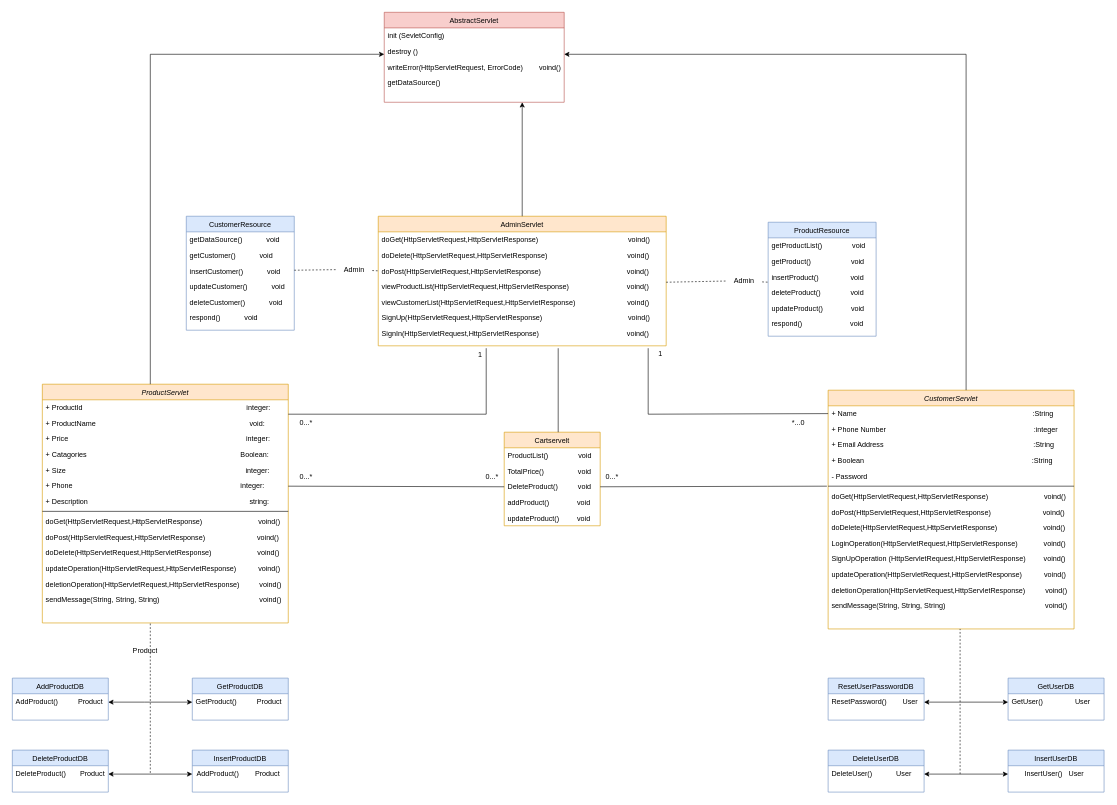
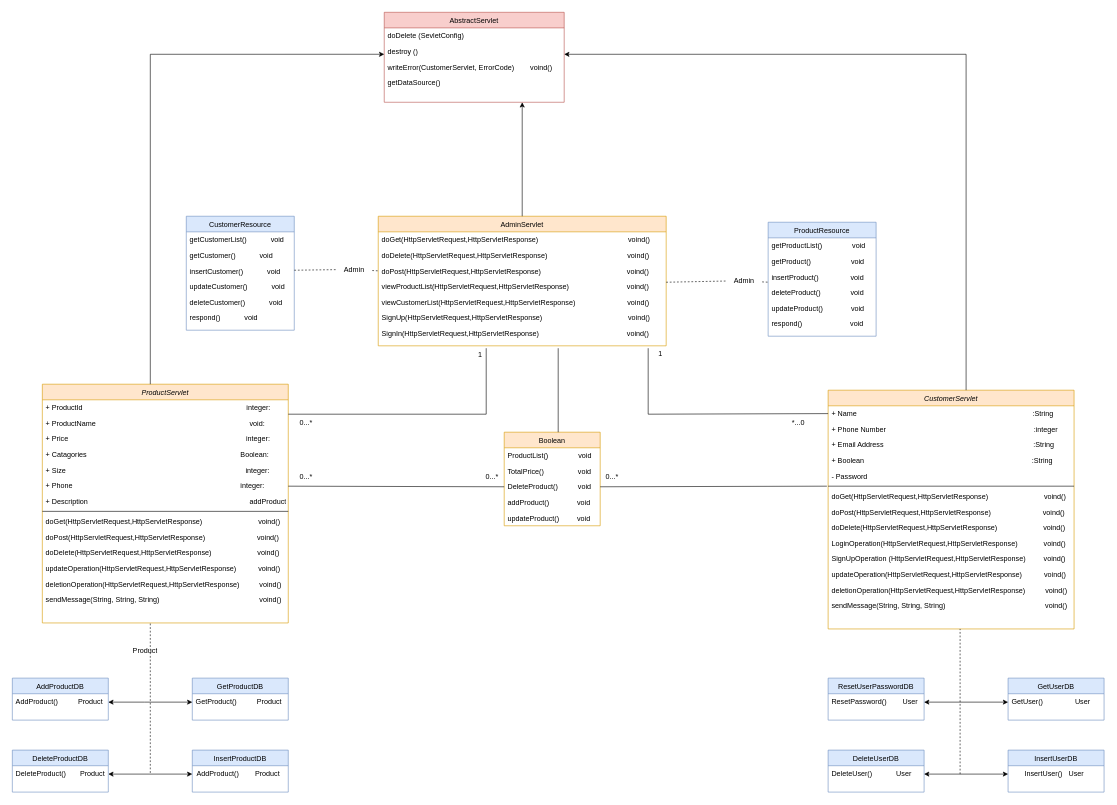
node "init (SevletConfig)": label "init (SevletConfig)" -> "doDelete (SevletConfig)"
node "writeError(HttpServletRequest, ErrorCode) voind()": label "writeError(HttpServletRequest, ErrorCode) voind()" -> "writeError(CustomerServlet, ErrorCode) voind()"
node "getDataSource() void": label "getDataSource() void" -> "getCustomerList() void"
node "Cartservelt": label "Cartservelt" -> "Boolean"
node "+ Description string:": label "+ Description string:" -> "+ Description addProduct:"
